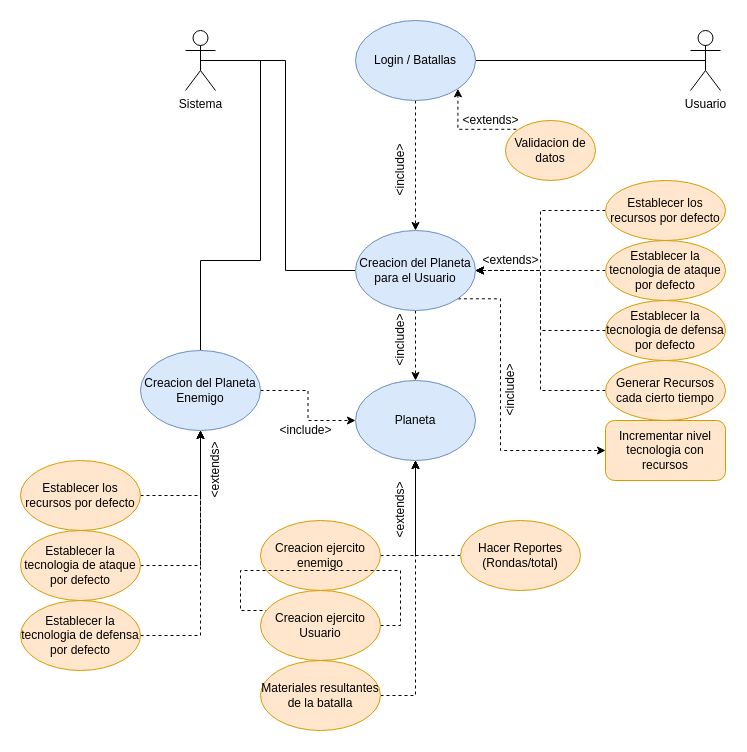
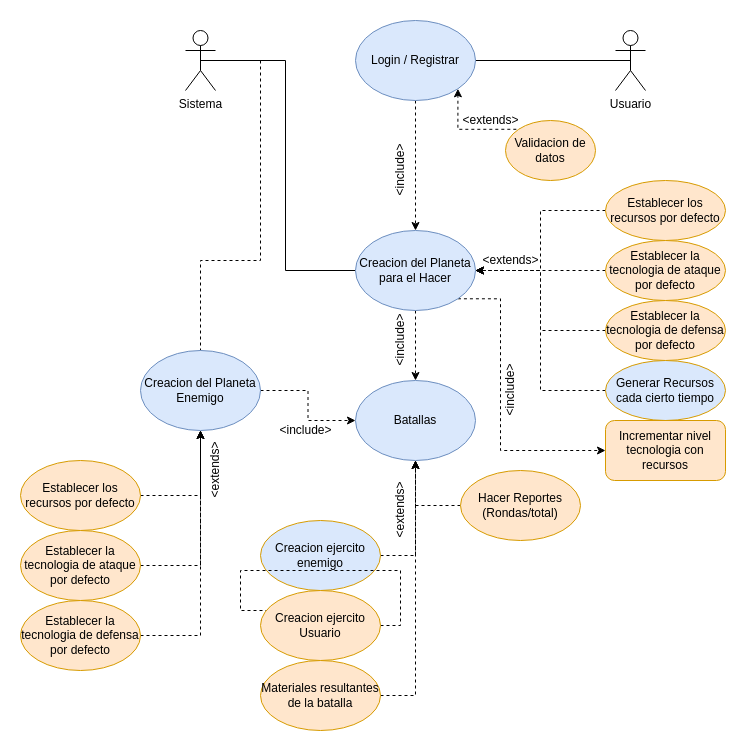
node "Login / Batallas": label "Login / Batallas" -> "Login / Registrar"
node "Usuario": moved (706, 61) -> (631, 61)
edge "Sistema" -- "Creacion del Planeta Enemigo": style solid -> dashed
node "Creacion del Planeta para el Usuario": label "Creacion del Planeta para el Usuario" -> "Creacion del Planeta para el Hacer"
node "Generar Recursos cada cierto tiempo": fillcolor #ffe6cc -> #dae8fc
node "Planeta": label "Planeta" -> "Batallas"
node "Creacion ejercito enemigo": fillcolor #ffe6cc -> #dae8fc
node "Hacer Reportes (Rondas/total)": moved (521, 556) -> (521, 506)
